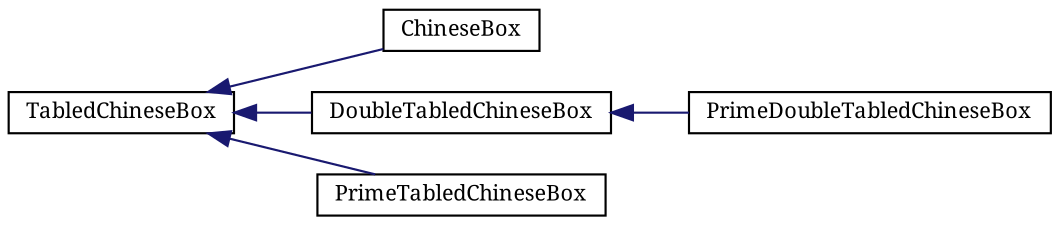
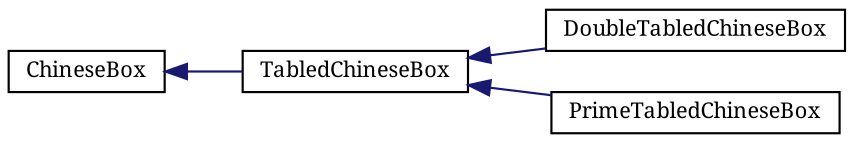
edge "ChineseBox" -> "TabledChineseBox": reversed
node "PrimeDoubleTabledChineseBox": removed
